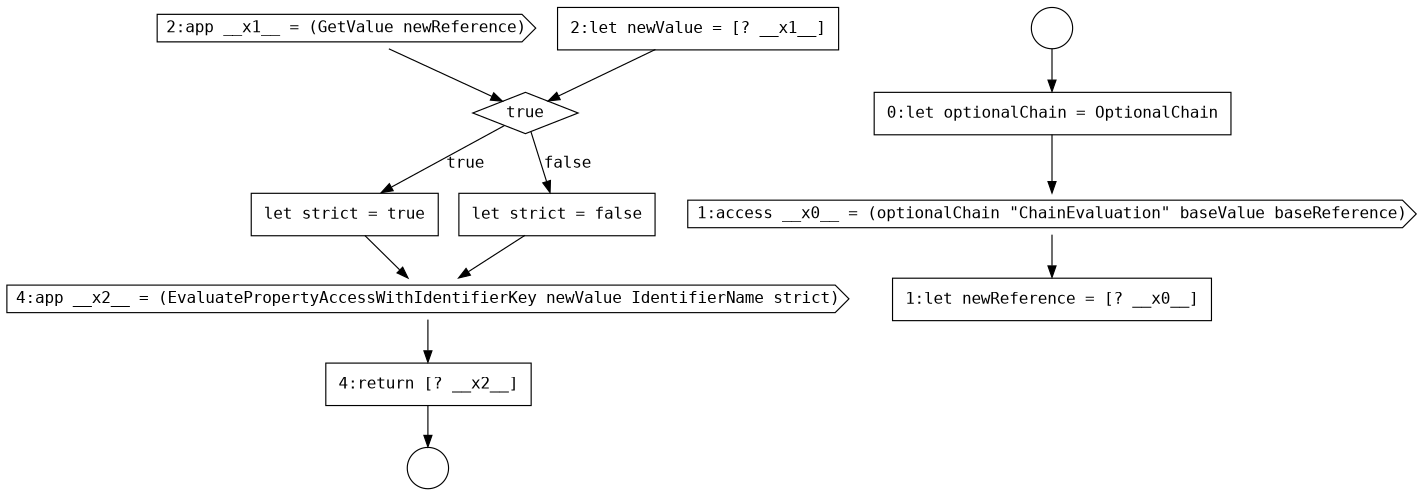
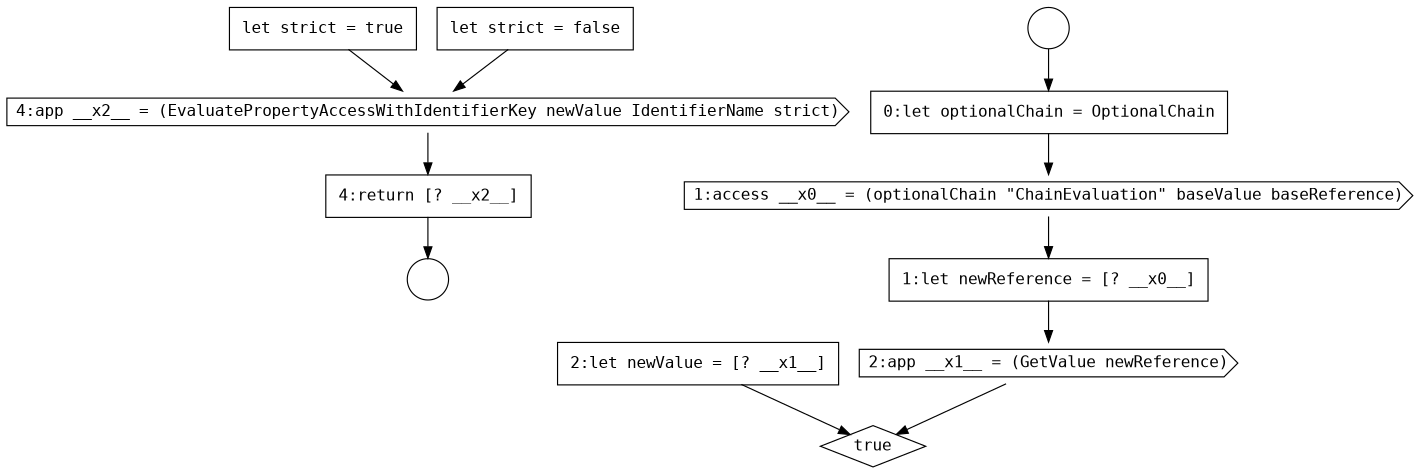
edge "true" -> "let strict = true": removed, label "true"
edge "true" -> "let strict = false": removed, label "false"
edge "1:let newReference = [? __x0__]" -> "2:app __x1__ = (GetValue newReference)": added
